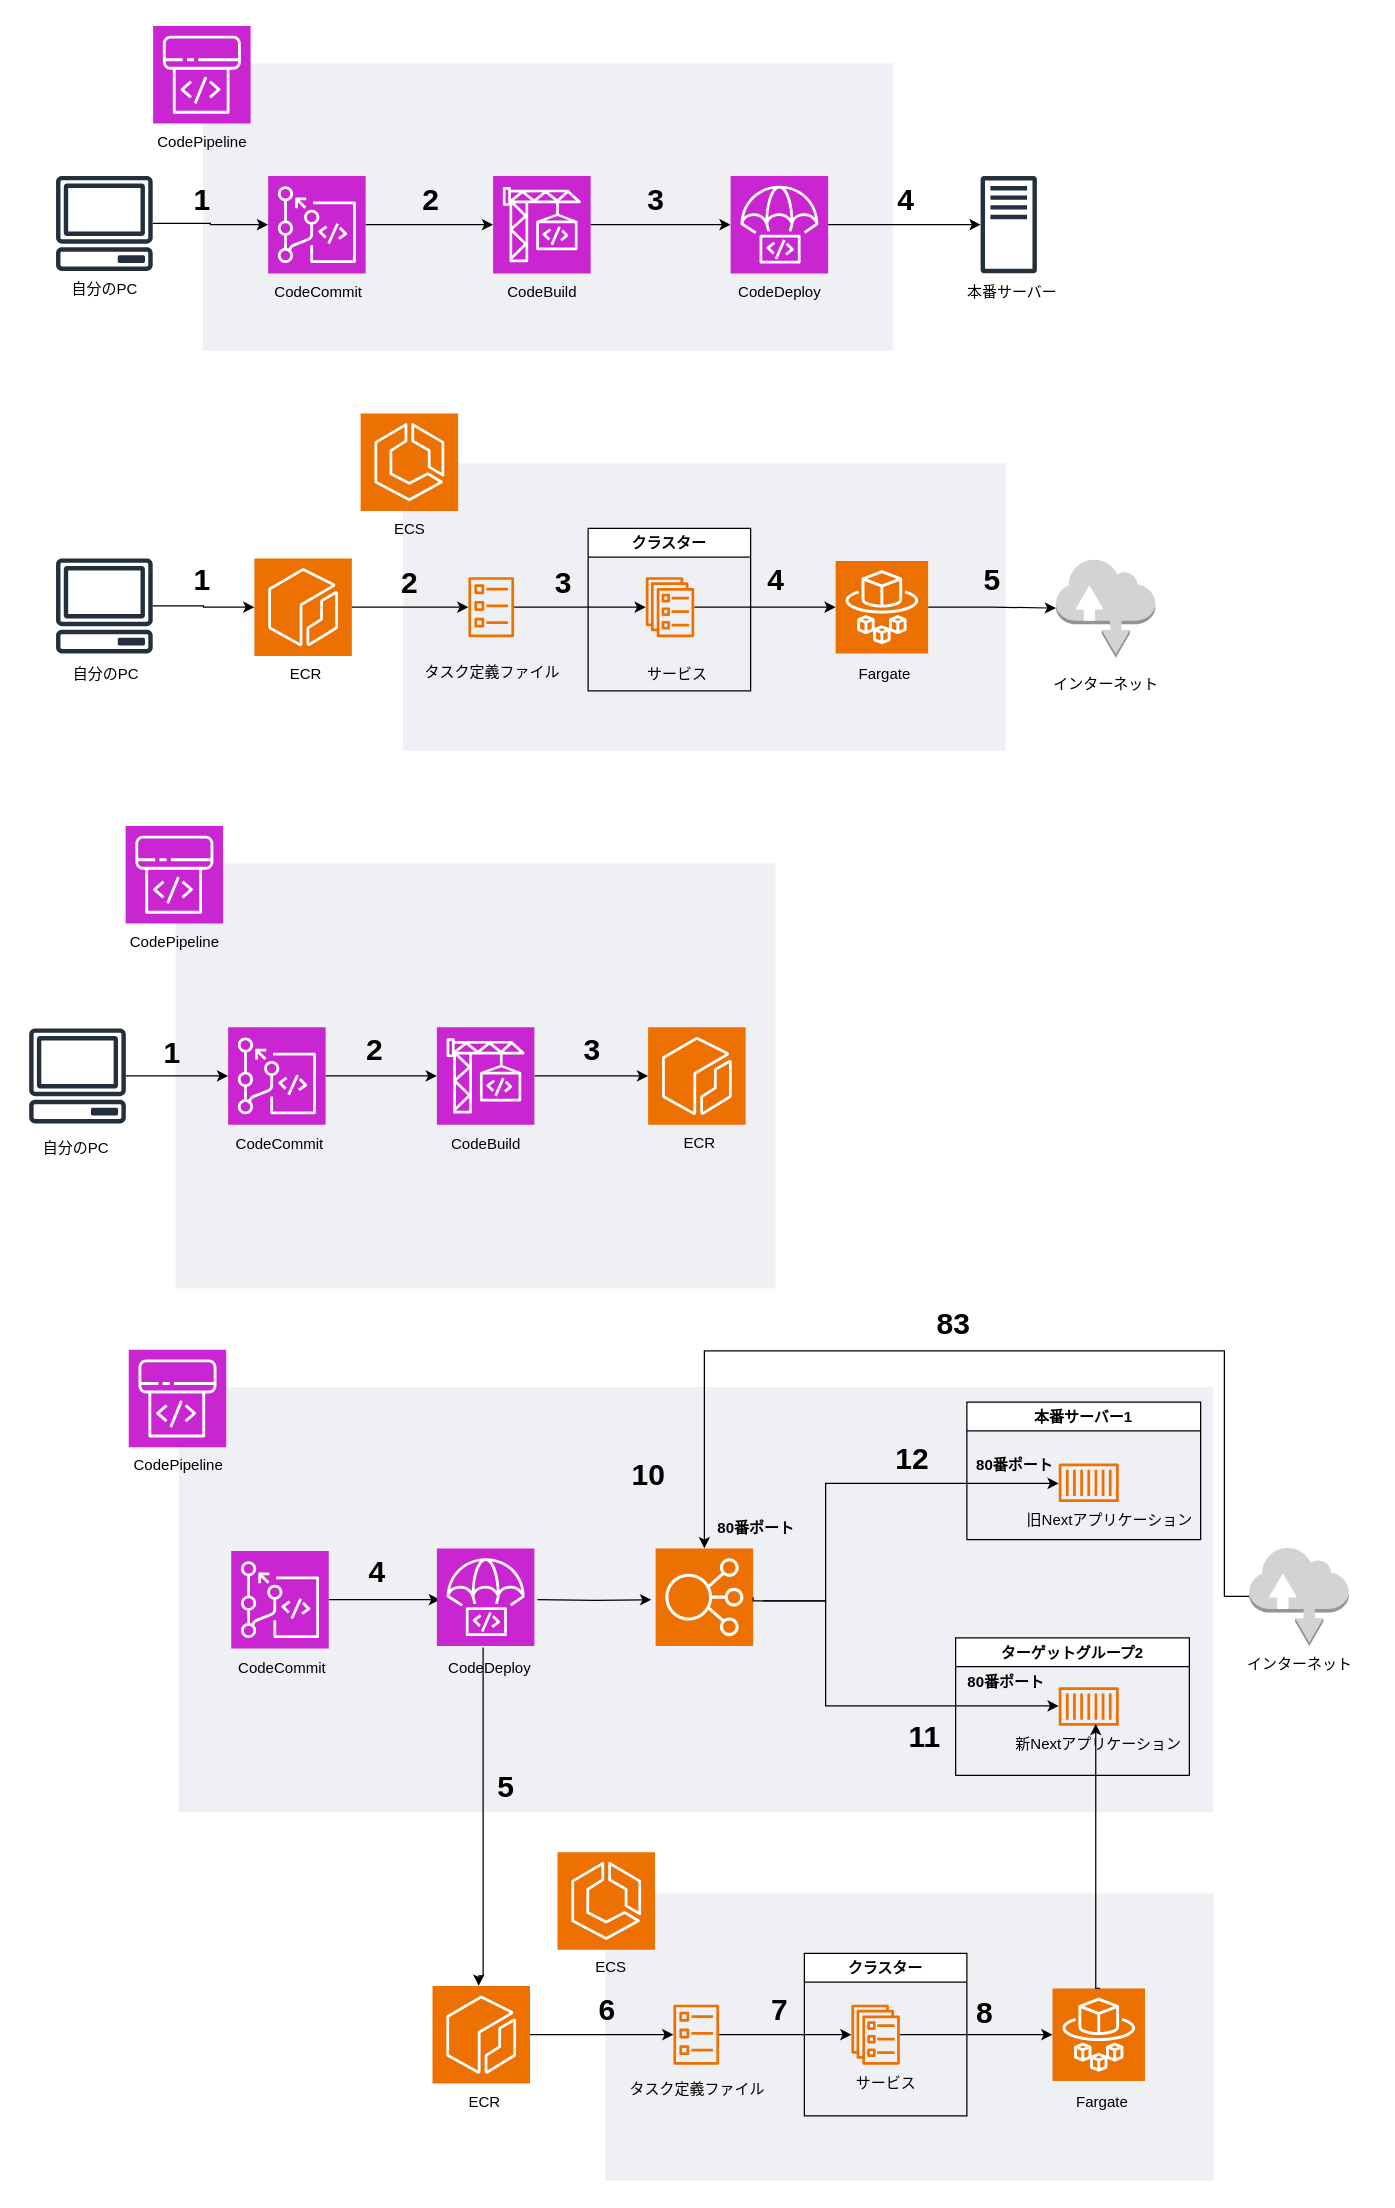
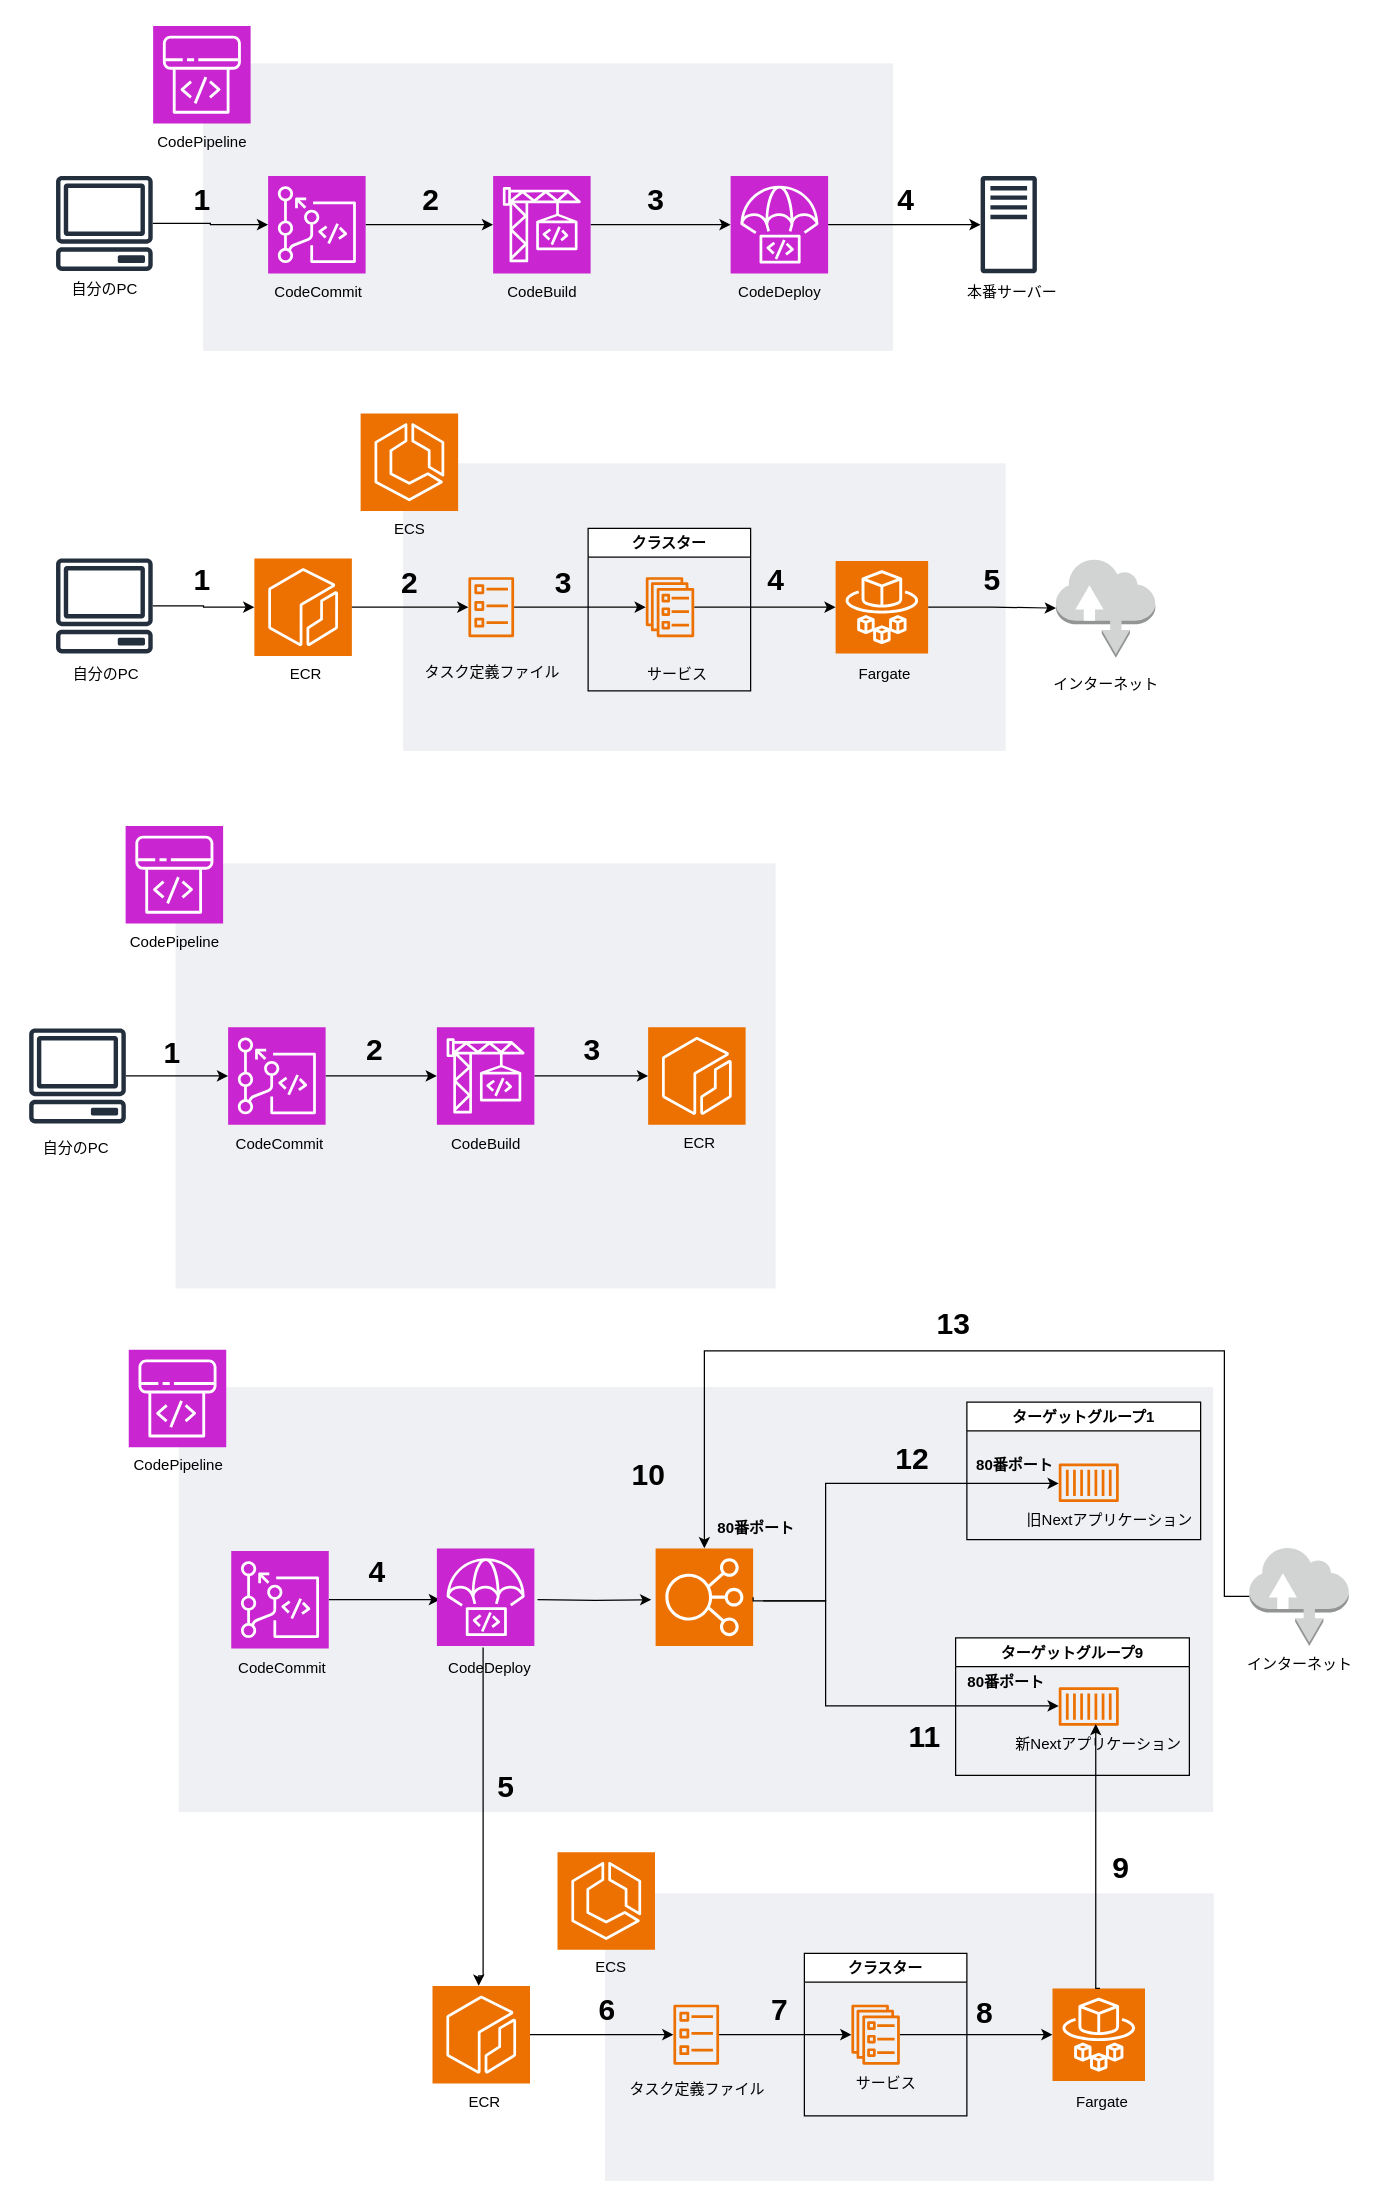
node "83": label "83" -> "13"
node "本番サーバー1": label "本番サーバー1" -> "ターゲットグループ1"
node "ターゲットグループ2": label "ターゲットグループ2" -> "ターゲットグループ9"
node "9": added
